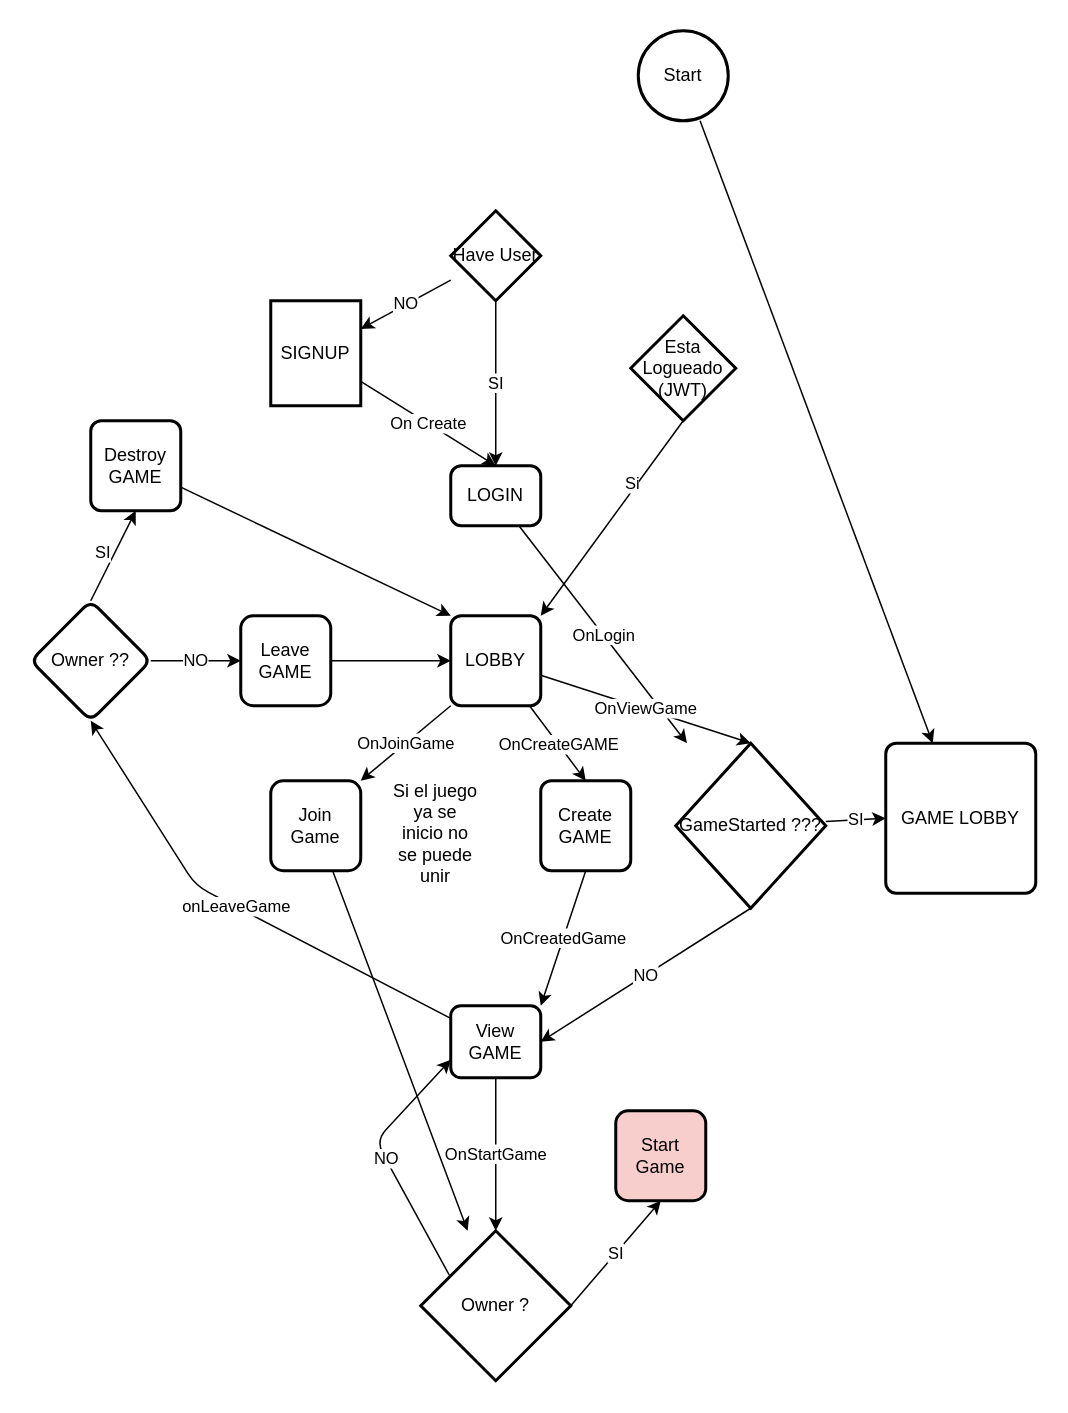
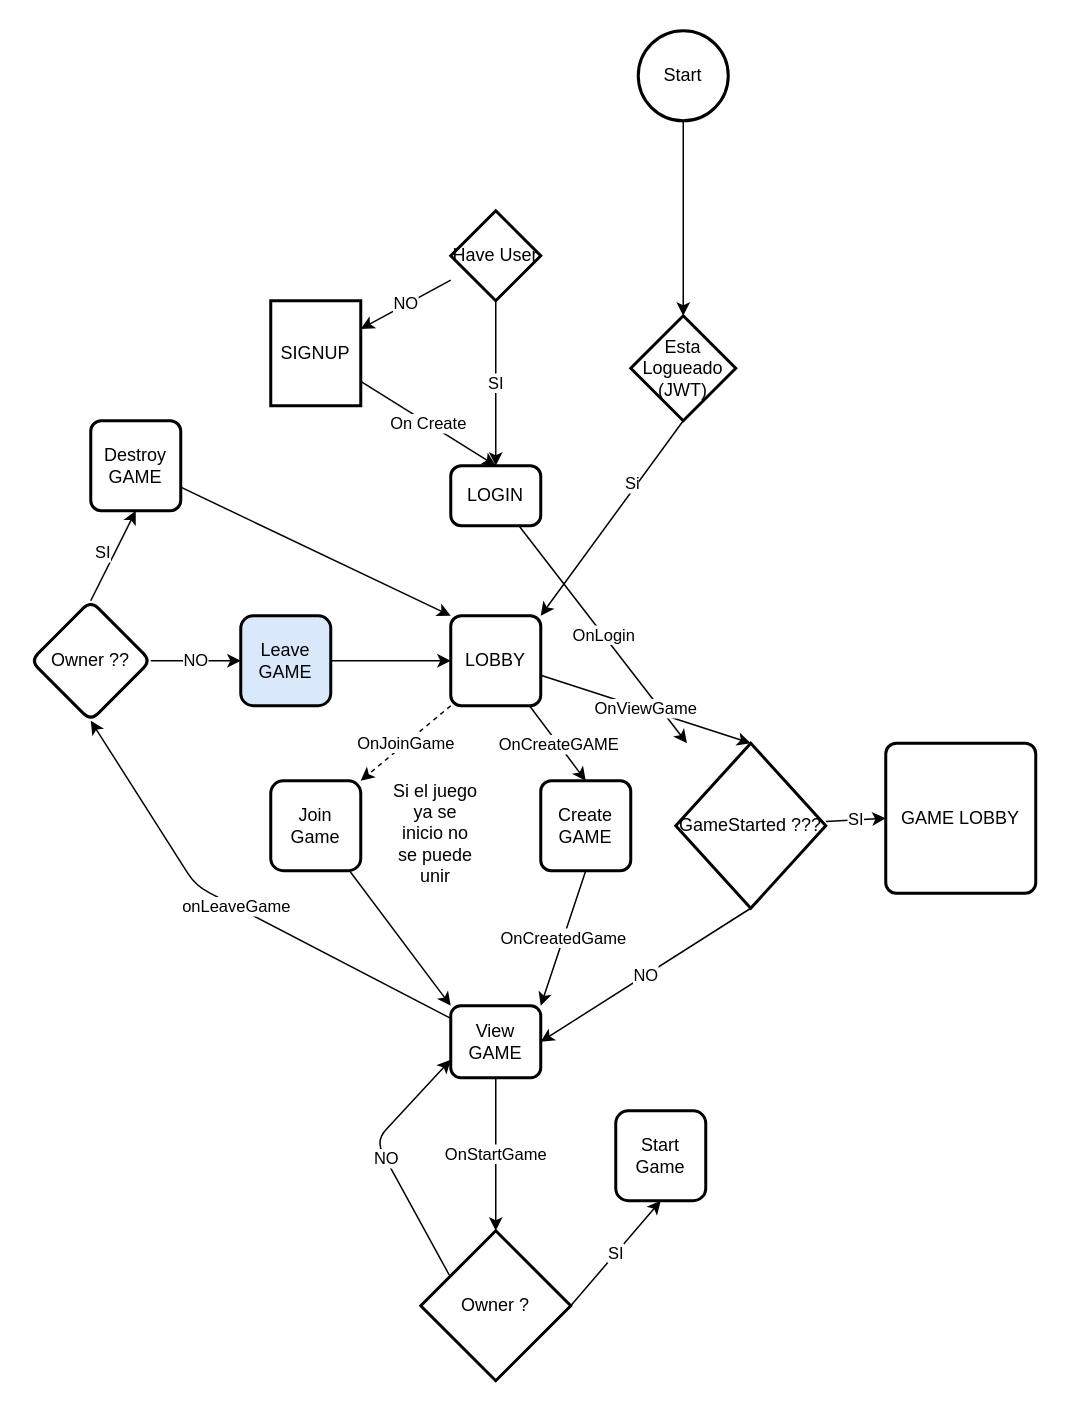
edge "Start" -> "GAME LOBBY": now "Start" -> "Esta Logueado (JWT)"
node "Leave GAME": fillcolor #ffffff -> #dae8fc
edge "LOBBY" -> "Join Game": style solid -> dashed
edge "Join Game" -> "Owner ?": now "Join Game" -> "View GAME"
node "Start Game": fillcolor #f8cecc -> #ffffff
